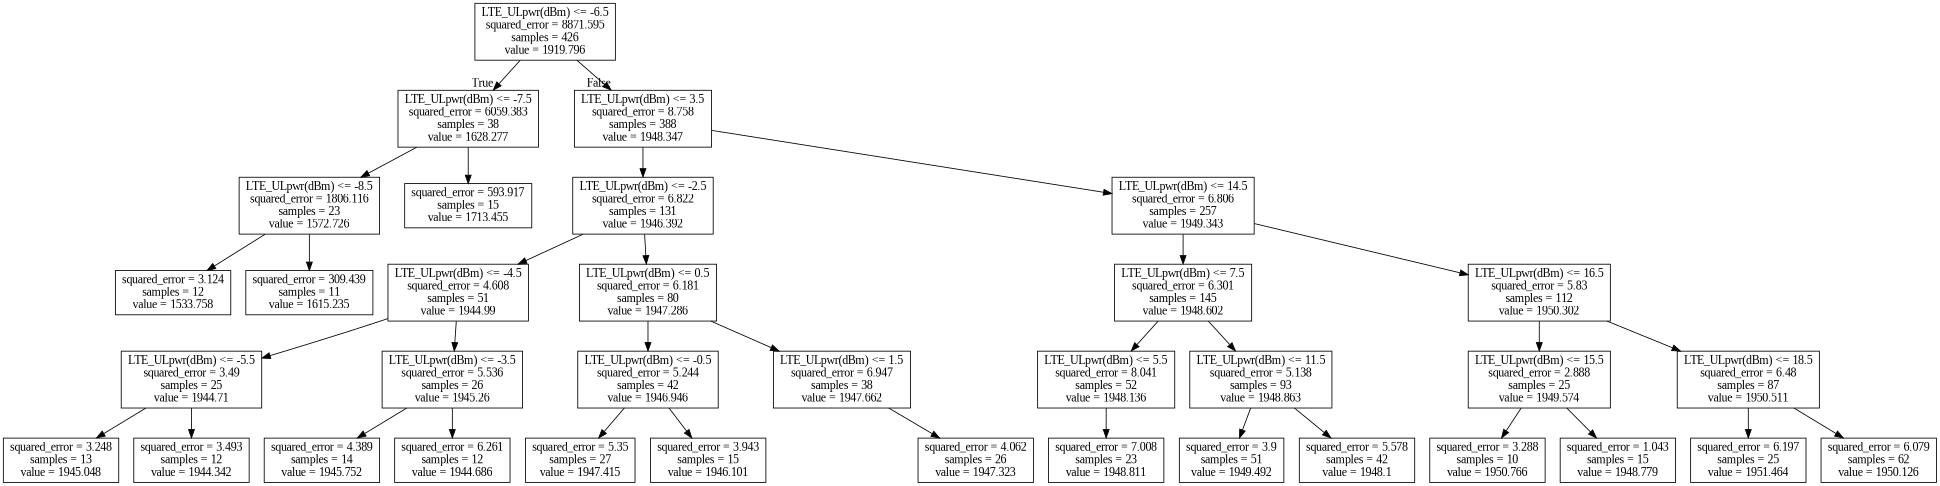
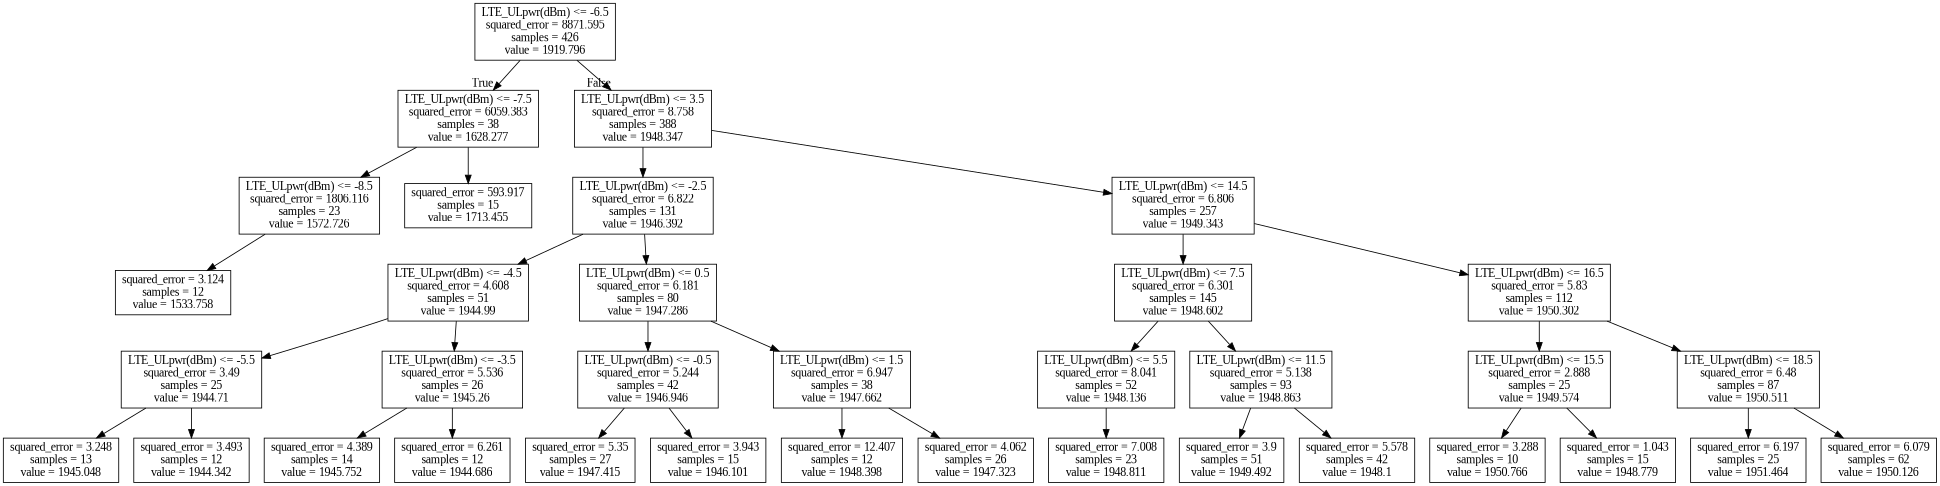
node "squared_error = 309.439 samples = 11 value = 1615.235": removed
node "squared_error = 12.407 samples = 12 value = 1948.398": added
